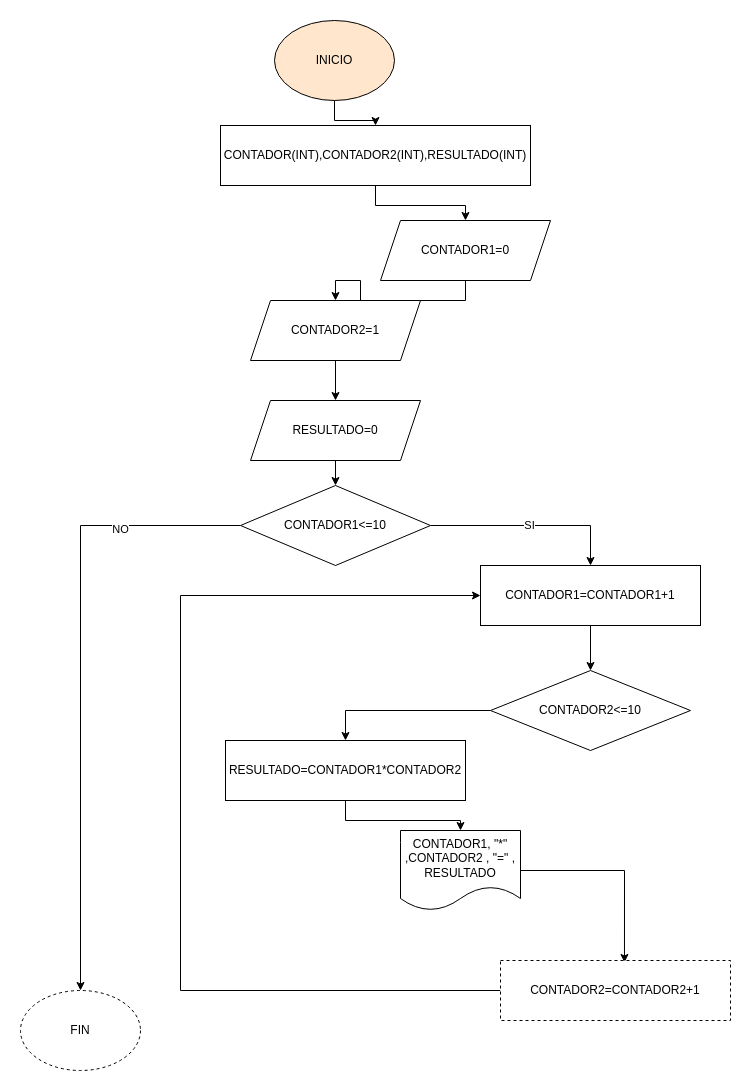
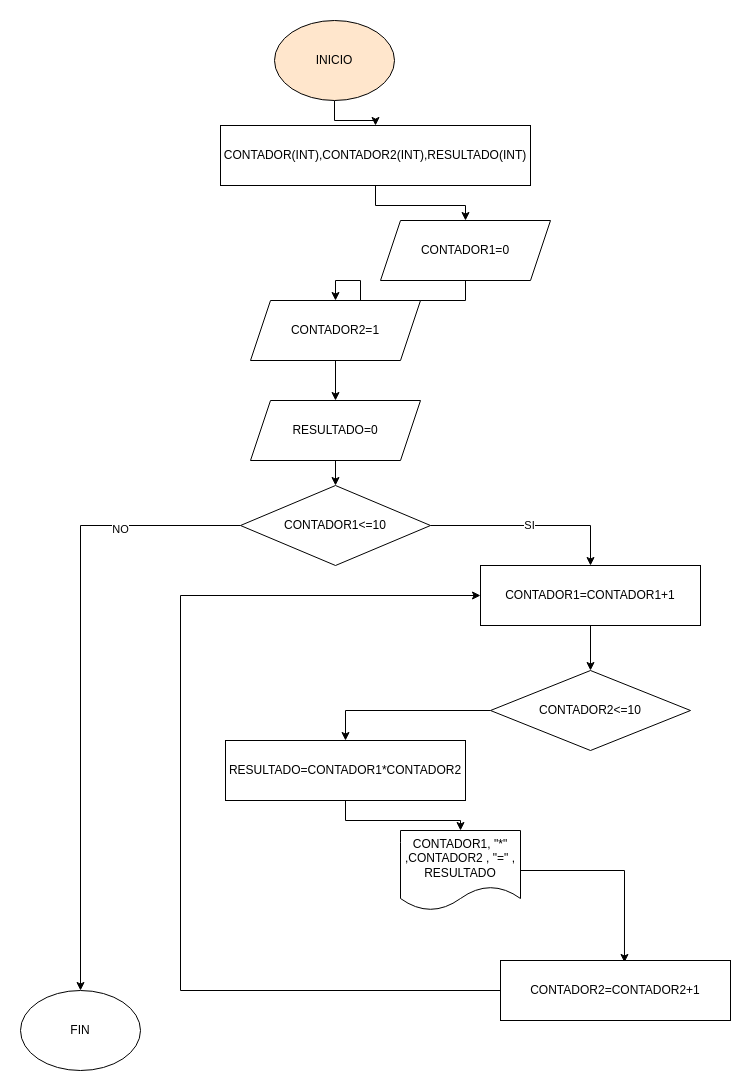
node "CONTADOR2=CONTADOR2+1": style dashed -> solid
node "FIN": style dashed -> solid
